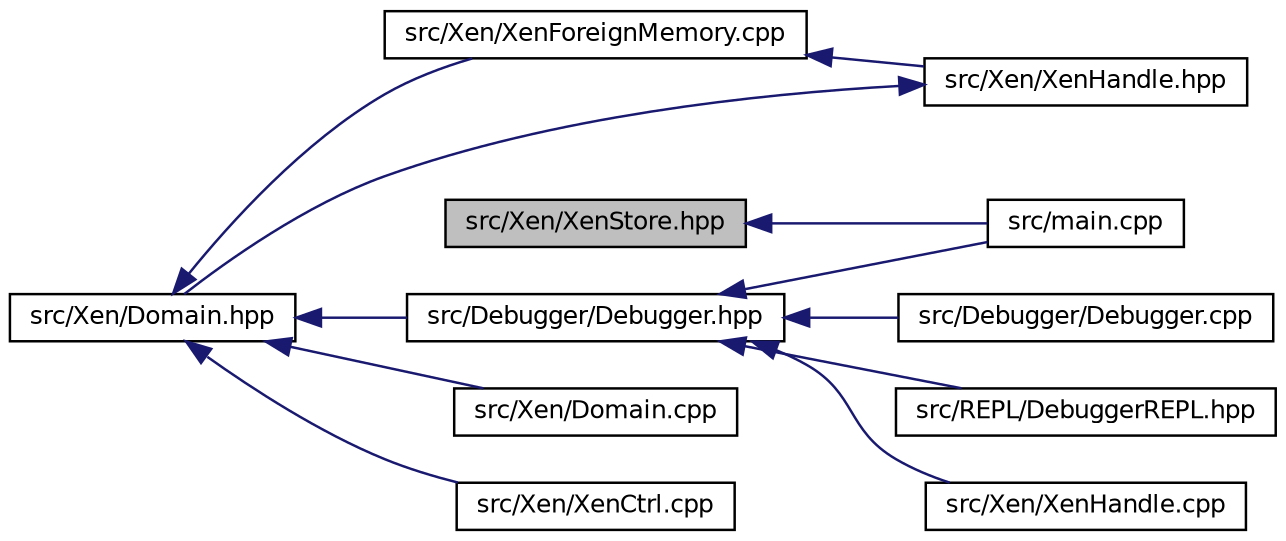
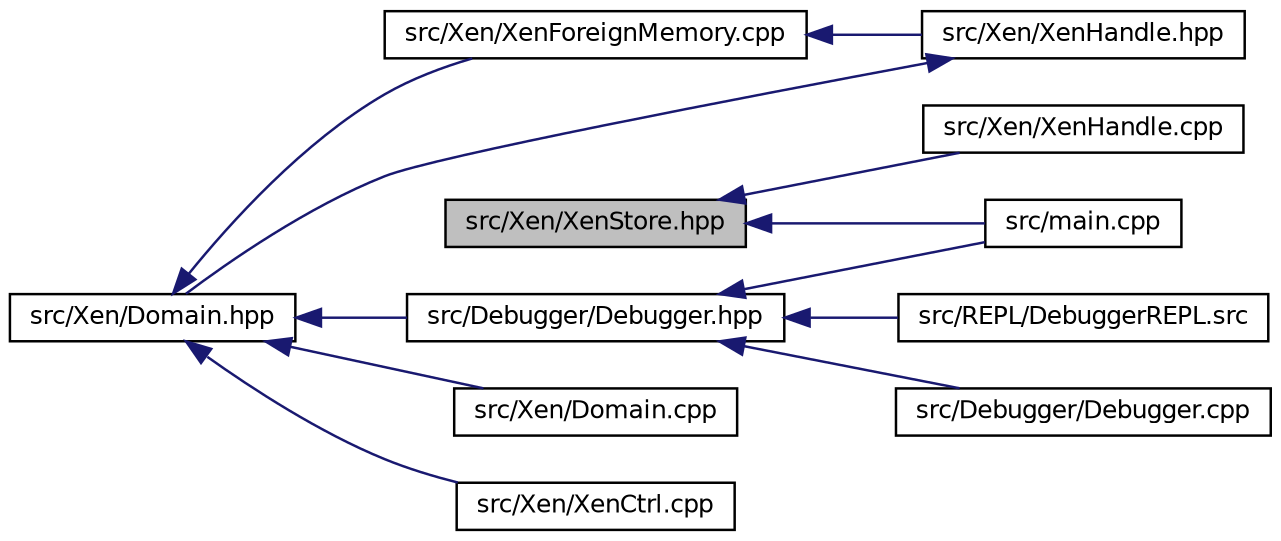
node "src/REPL/DebuggerREPL.hpp": label "src/REPL/DebuggerREPL.hpp" -> "src/REPL/DebuggerREPL.src"
edge "src/Xen/XenHandle.cpp" -> "src/Debugger/Debugger.hpp": now "src/Xen/XenHandle.cpp" -> "src/Xen/XenStore.hpp"
